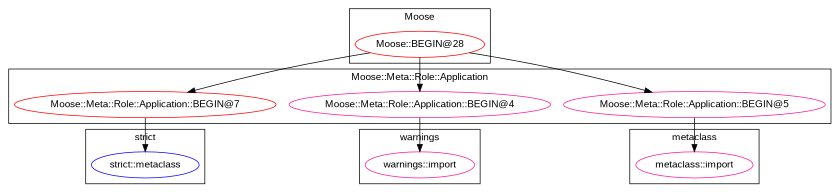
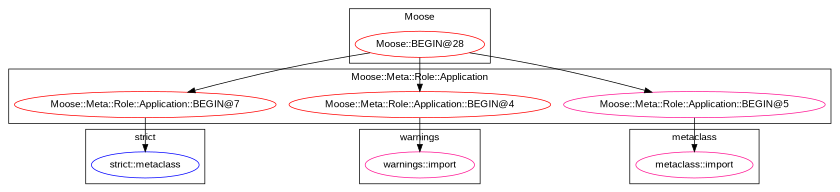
node "Moose::Meta::Role::Application::BEGIN@4": color deeppink -> red
